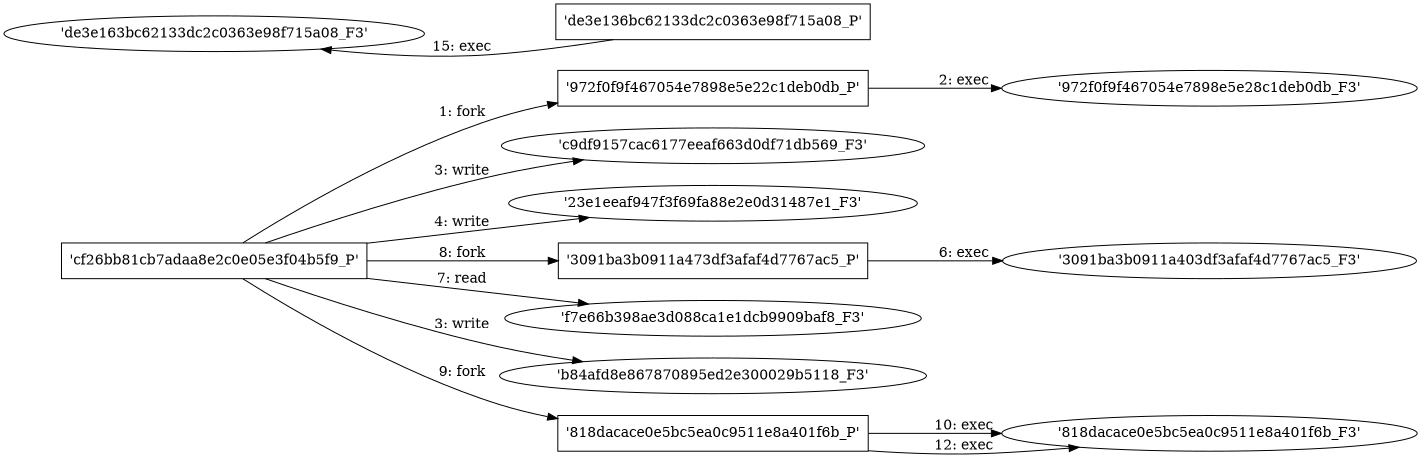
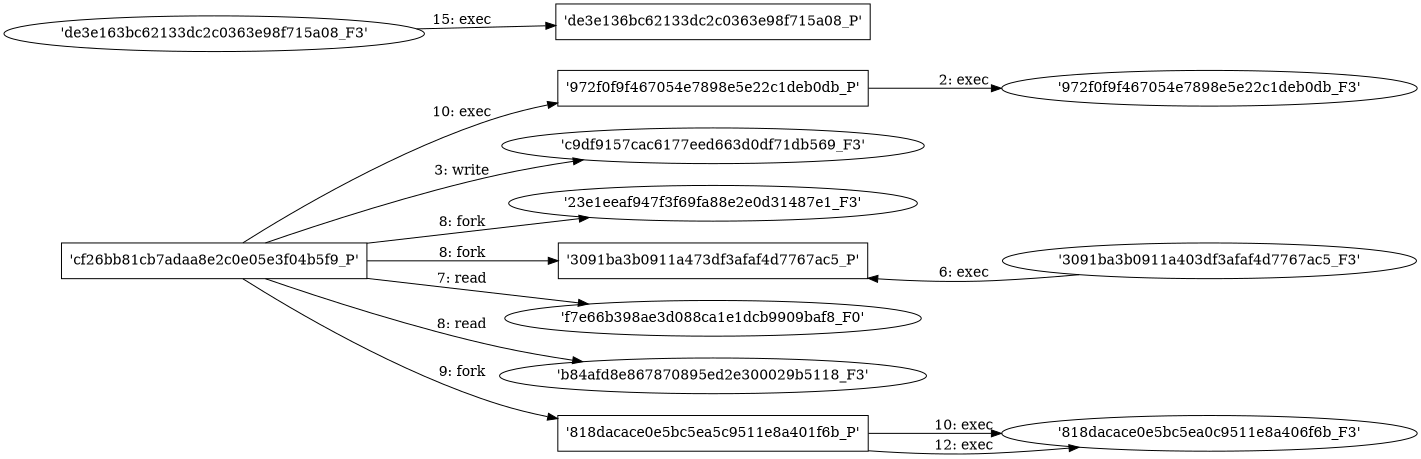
edge "'de3e136bc62133dc2c0363e98f715a08_P'" -> "'de3e163bc62133dc2c0363e98f715a08_F3'": reversed
node "'972f0f9f467054e7898e5e28c1deb0db_F3'": label "'972f0f9f467054e7898e5e28c1deb0db_F3'" -> "'972f0f9f467054e7898e5e22c1deb0db_F3'"
edge "'cf26bb81cb7adaa8e2c0e05e3f04b5f9_P'" -> "'972f0f9f467054e7898e5e22c1deb0db_P'": label "1: fork" -> "10: exec"
node "'c9df9157cac6177eeaf663d0df71db569_F3'": label "'c9df9157cac6177eeaf663d0df71db569_F3'" -> "'c9df9157cac6177eed663d0df71db569_F3'"
edge "'cf26bb81cb7adaa8e2c0e05e3f04b5f9_P'" -> "'23e1eeaf947f3f69fa88e2e0d31487e1_F3'": label "4: write" -> "8: fork"
edge "'3091ba3b0911a473df3afaf4d7767ac5_P'" -> "'3091ba3b0911a403df3afaf4d7767ac5_F3'": reversed
node "'f7e66b398ae3d088ca1e1dcb9909baf8_F3'": label "'f7e66b398ae3d088ca1e1dcb9909baf8_F3'" -> "'f7e66b398ae3d088ca1e1dcb9909baf8_F0'"
edge "'cf26bb81cb7adaa8e2c0e05e3f04b5f9_P'" -> "'b84afd8e867870895ed2e300029b5118_F3'": label "3: write" -> "8: read"
node "'818dacace0e5bc5ea0c9511e8a401f6b_P'": label "'818dacace0e5bc5ea0c9511e8a401f6b_P'" -> "'818dacace0e5bc5ea5c9511e8a401f6b_P'"
node "'818dacace0e5bc5ea0c9511e8a401f6b_F3'": label "'818dacace0e5bc5ea0c9511e8a401f6b_F3'" -> "'818dacace0e5bc5ea0c9511e8a406f6b_F3'"
